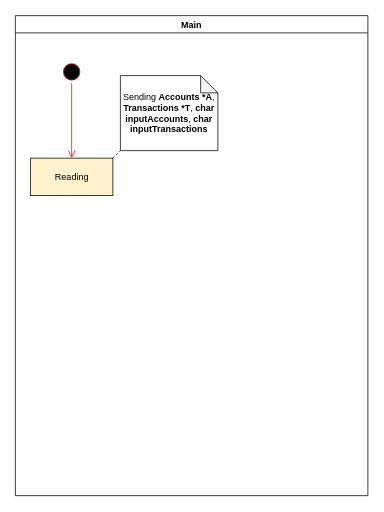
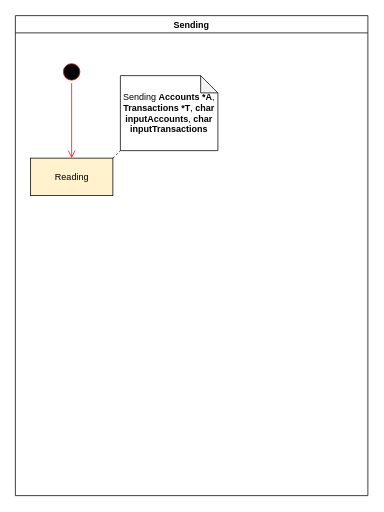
node "Main": label "Main" -> "Sending"
